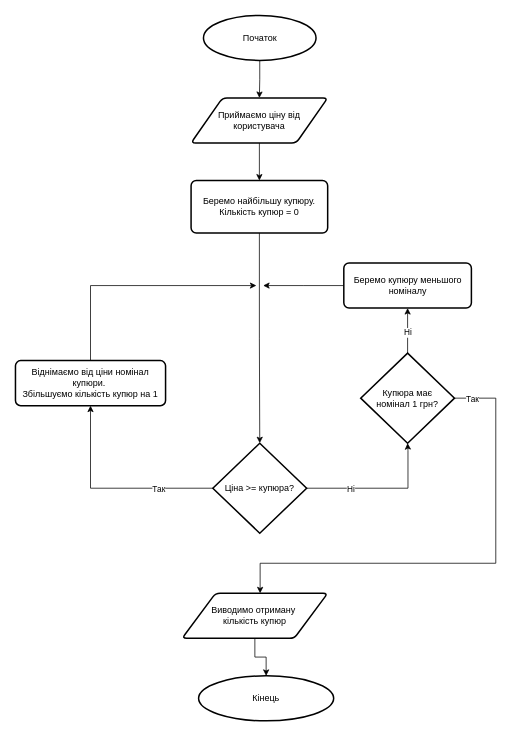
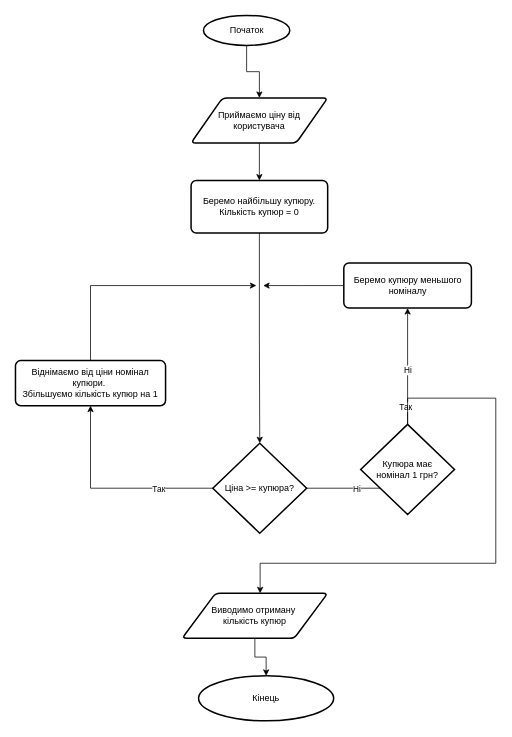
node "Початок": size 113x45 -> 86x30
node "Купюра має номінал 1 грн?": moved (407, 398) -> (407, 469)
